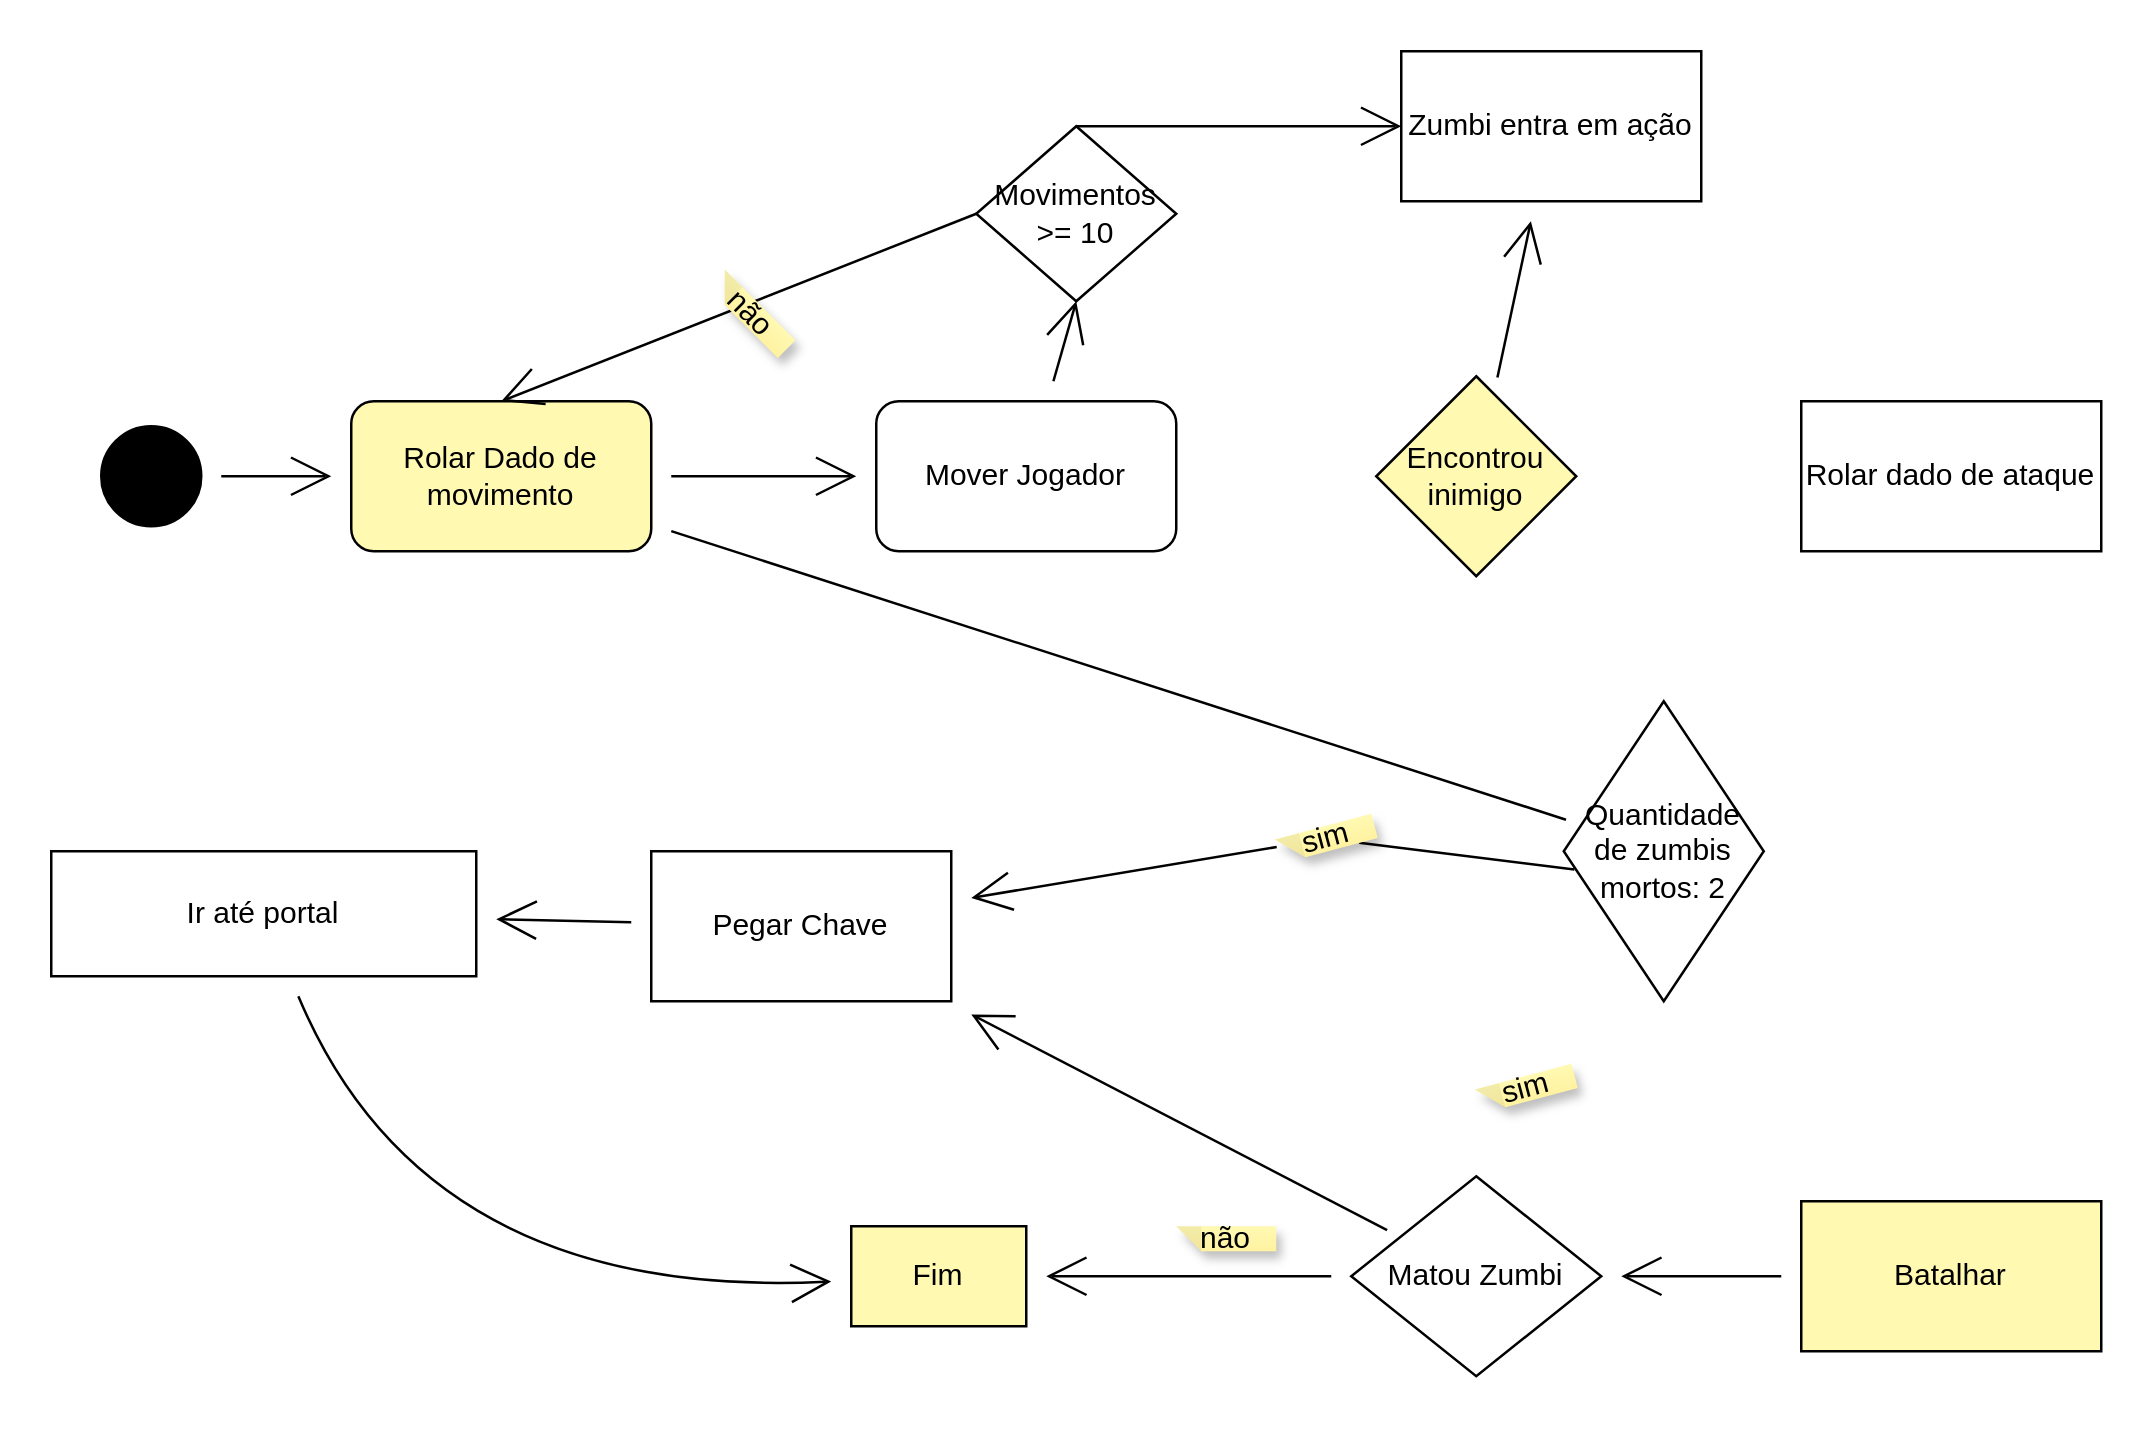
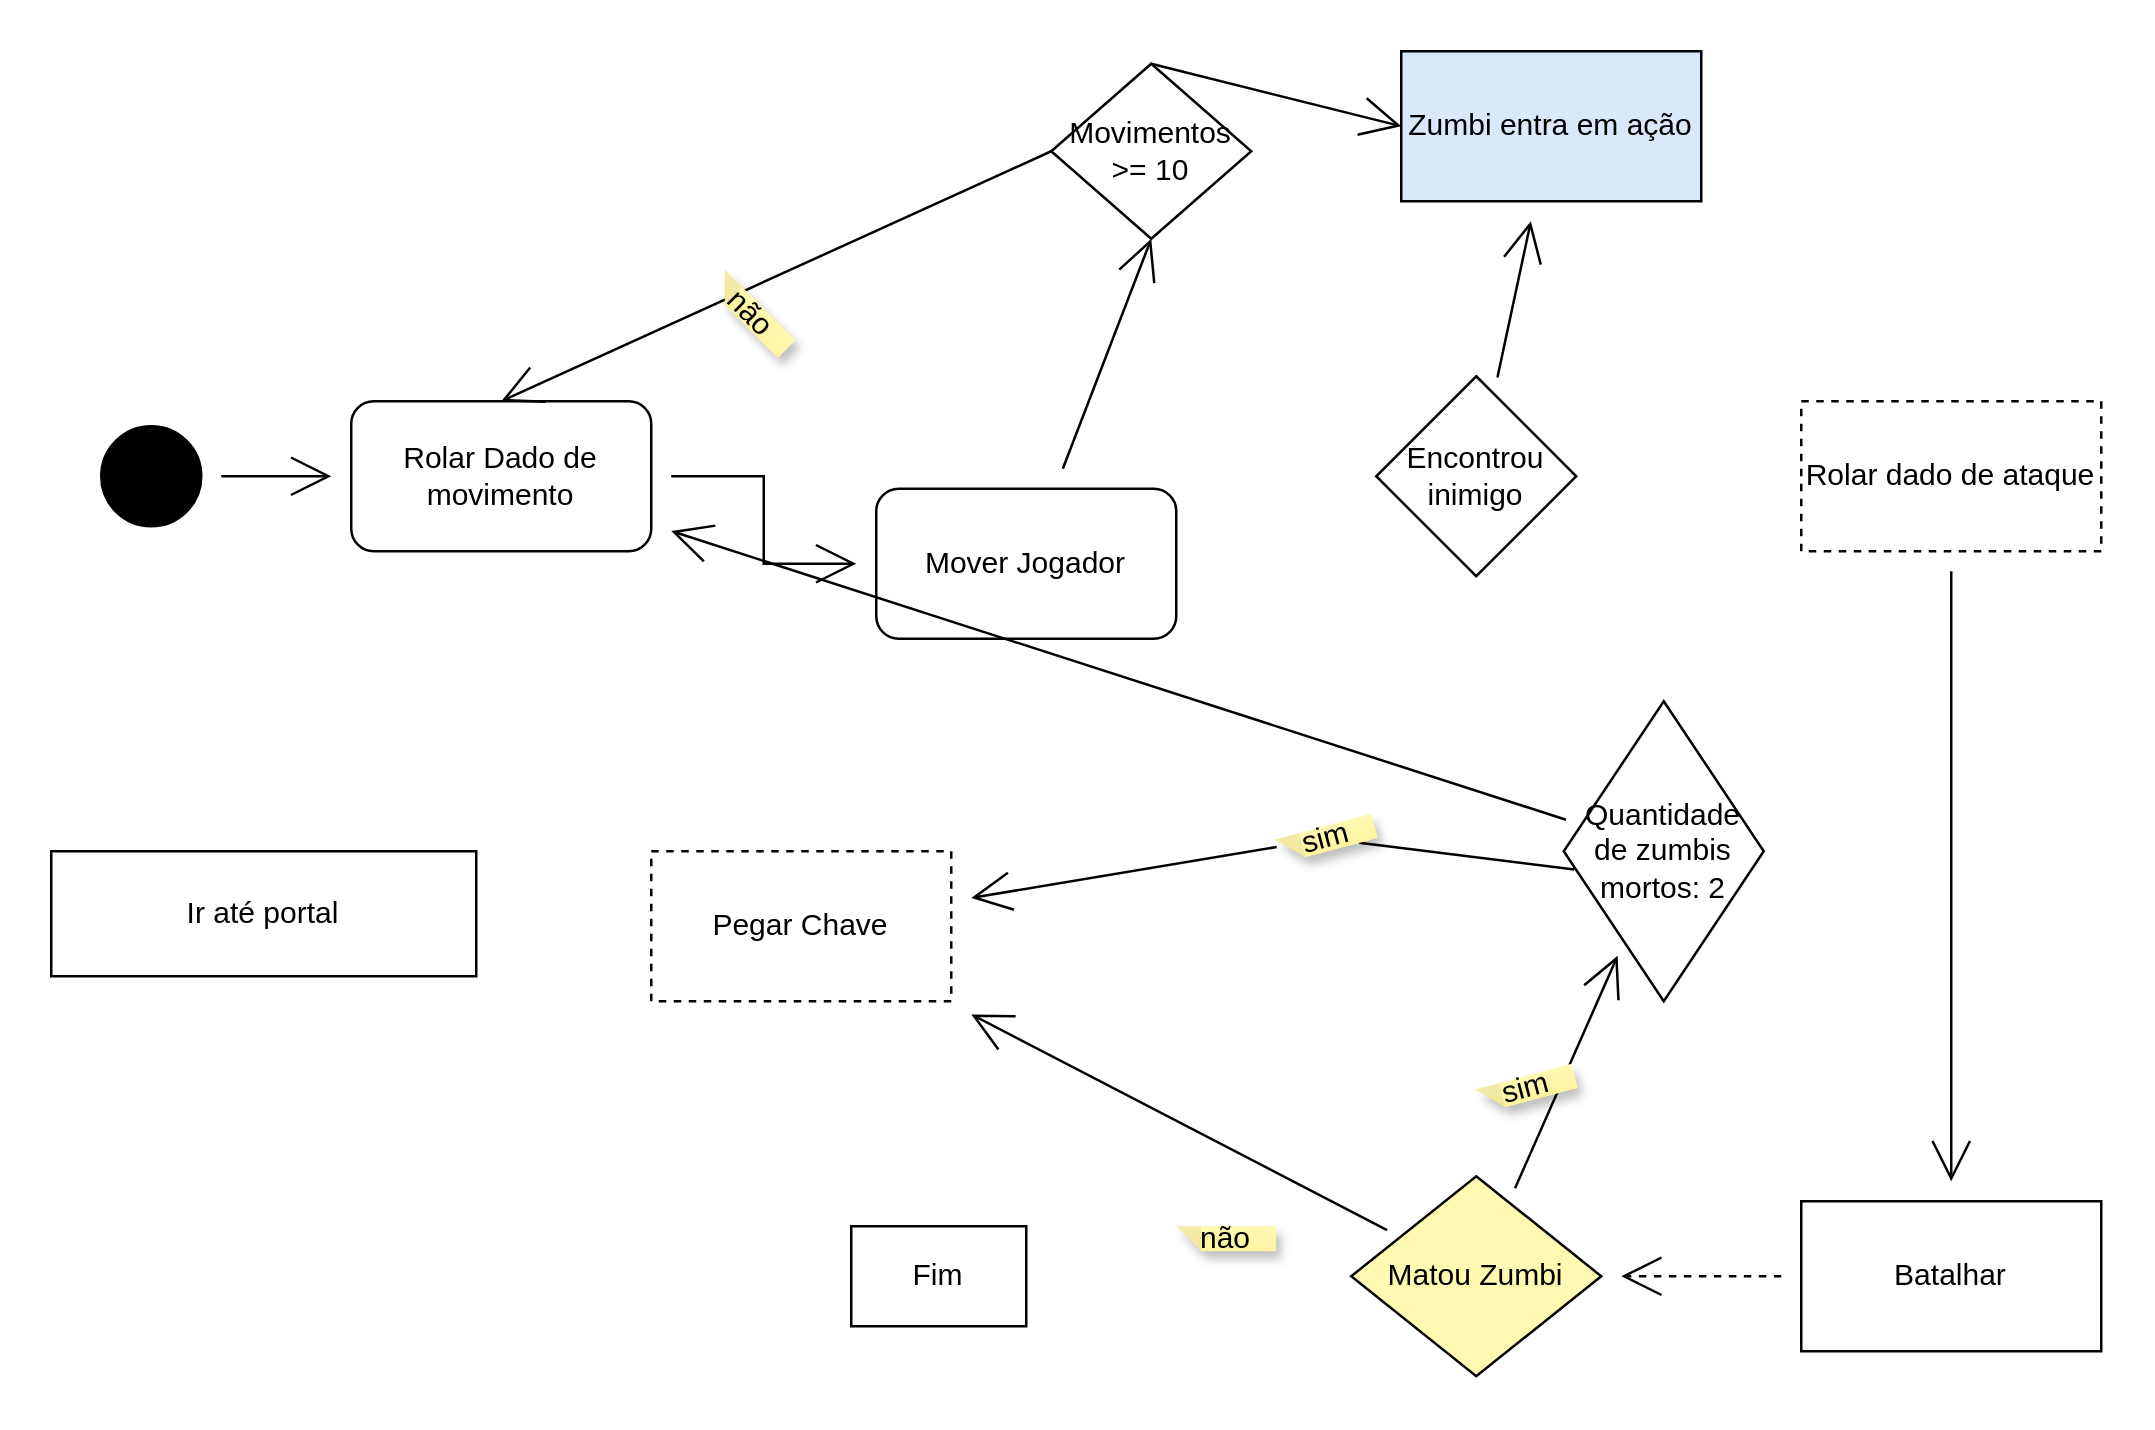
node "Zumbi entra em ação": fillcolor #ffffff -> #dae8fc
node "Movimentos >= 10": moved (1076, 214) -> (1151, 151)
node "Rolar Dado de movimento": fillcolor #fff9b2 -> #ffffff
node "Mover Jogador": moved (1026, 476) -> (1026, 564)
node "Encontrou inimigo": fillcolor #fff9b2 -> #ffffff
node "Rolar dado de ataque": style solid -> dashed
edge "Rolar Dado de movimento" -- "Quantidade de zumbis mortos: 2": arrowhead none -> open
edge "Rolar dado de ataque" -> "Batalhar": added
edge "Pegar Chave" -> "Ir até portal": removed
node "Pegar Chave": style solid -> dashed
edge "Ir até portal" -> "Fim": removed
node "Fim": fillcolor #fff9b2 -> #ffffff
edge "Matou Zumbi" -> "Fim": now "Matou Zumbi" -> "Quantidade de zumbis mortos: 2"
node "Matou Zumbi": fillcolor #ffffff -> #fff9b2
edge "Batalhar" -> "Matou Zumbi": style solid -> dashed
node "Batalhar": fillcolor #fff9b2 -> #ffffff
